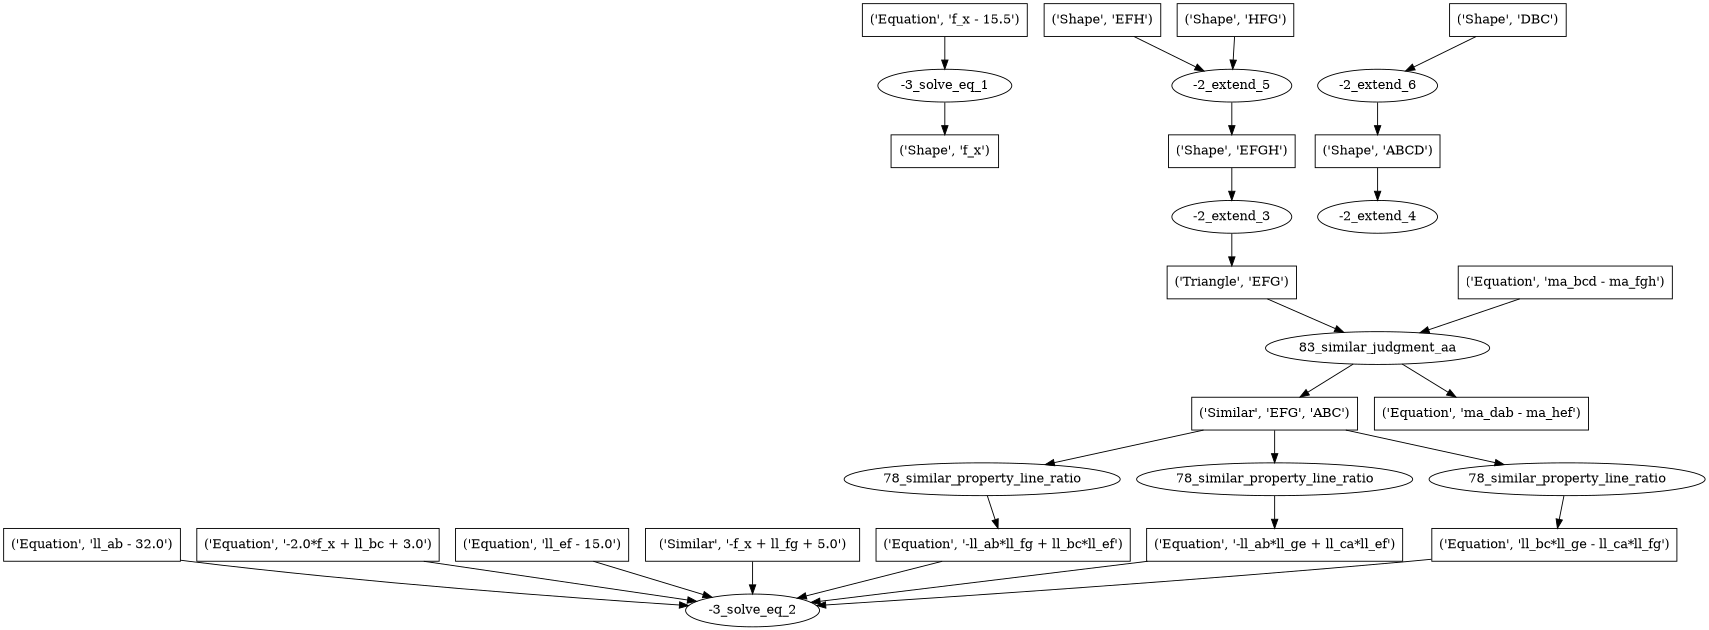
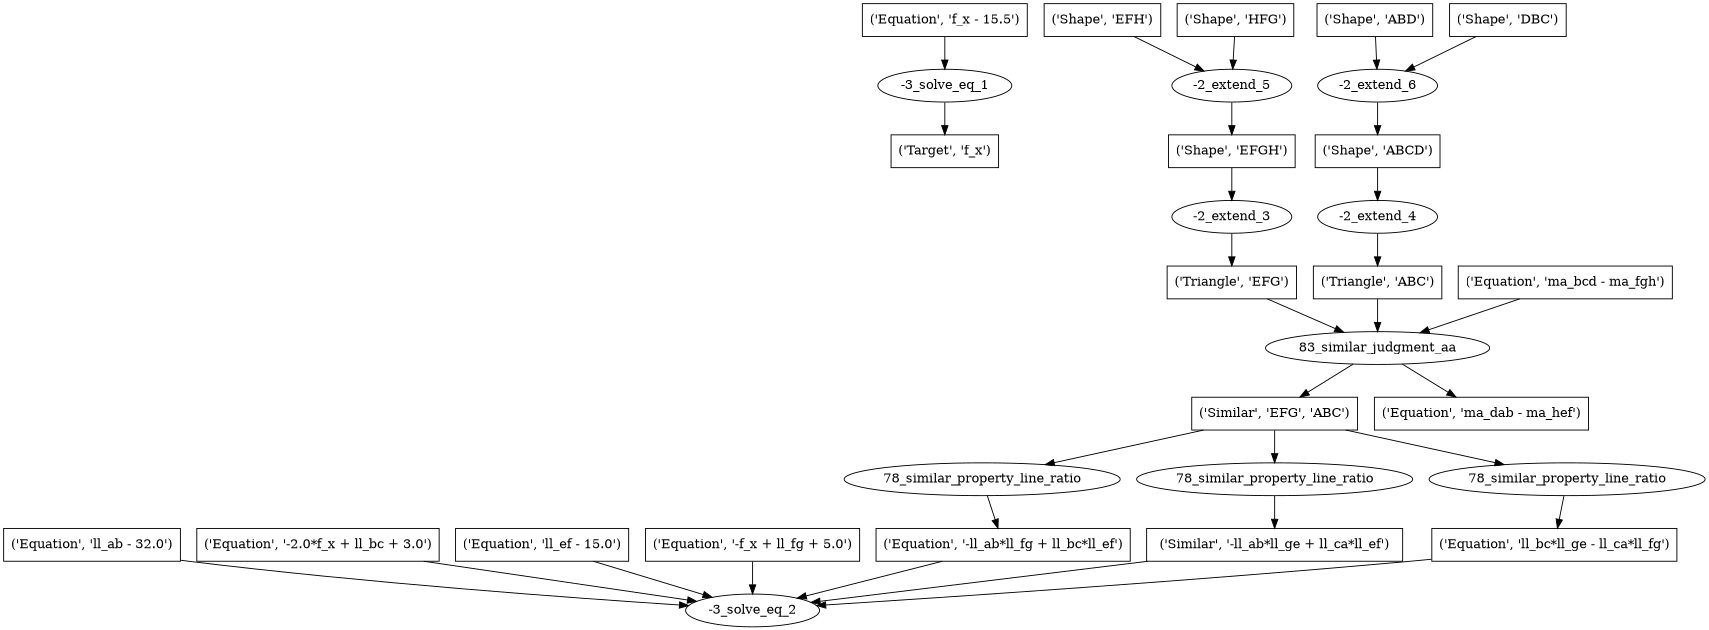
node "('Shape', 'ABD')": added
node "('Shape', 'f_x')": label "('Shape', 'f_x')" -> "('Target', 'f_x')"
node "('Triangle', 'ABC')": added
node "('Similar', '-f_x + ll_fg + 5.0')": label "('Similar', '-f_x + ll_fg + 5.0')" -> "('Equation', '-f_x + ll_fg + 5.0')"
node "('Equation', '-ll_ab*ll_ge + ll_ca*ll_ef')": label "('Equation', '-ll_ab*ll_ge + ll_ca*ll_ef')" -> "('Similar', '-ll_ab*ll_ge + ll_ca*ll_ef')"
